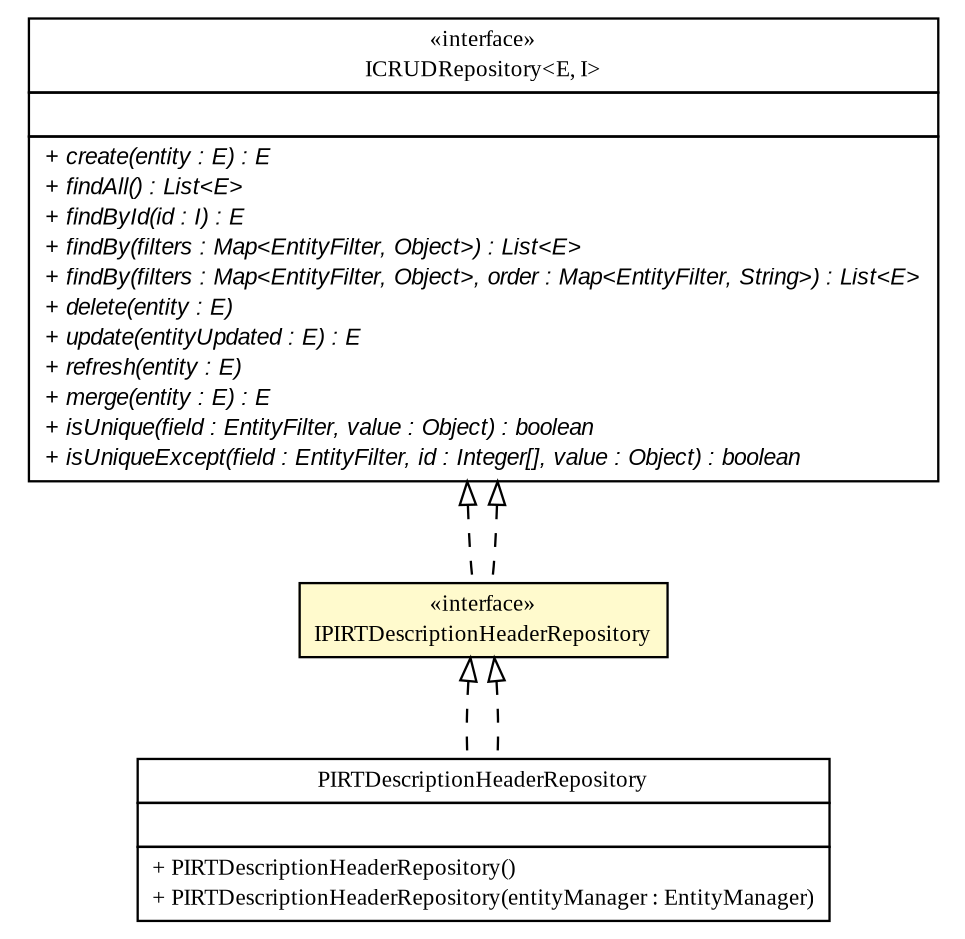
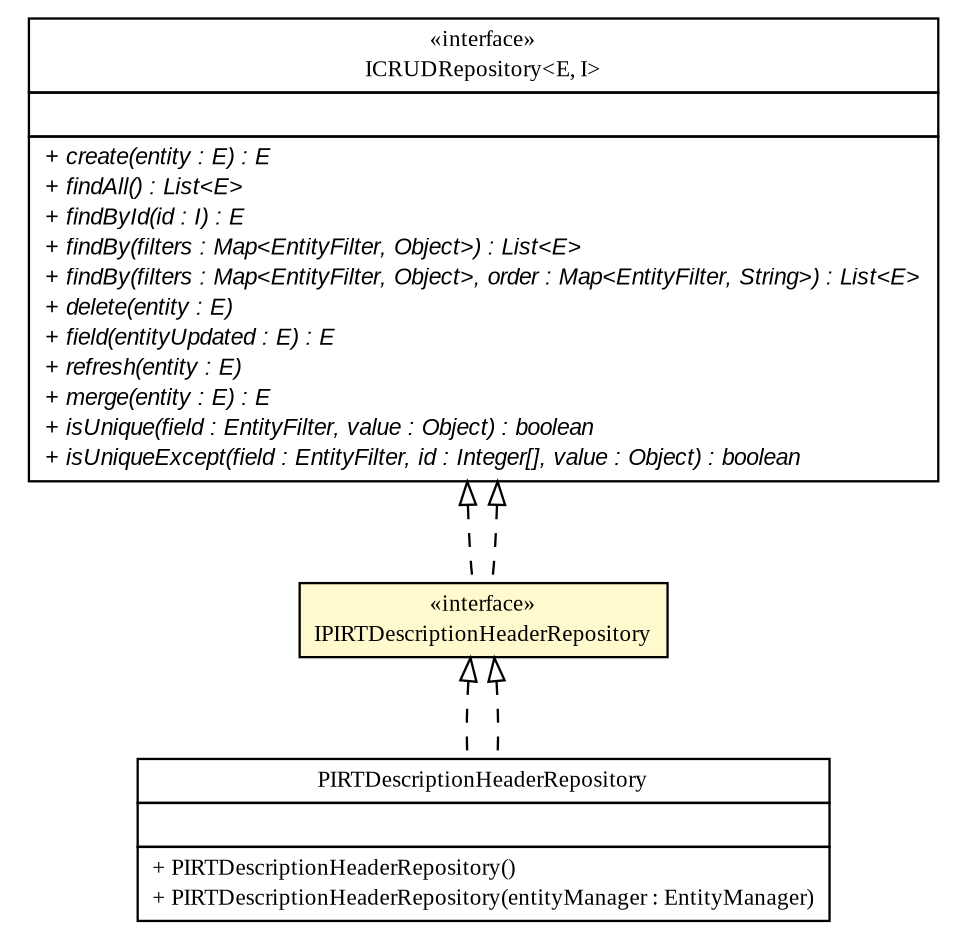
node "ICRUDRepository<E, I>": text "+ update(entityUpdated : E) : E" -> "+ field(entityUpdated : E) : E"
